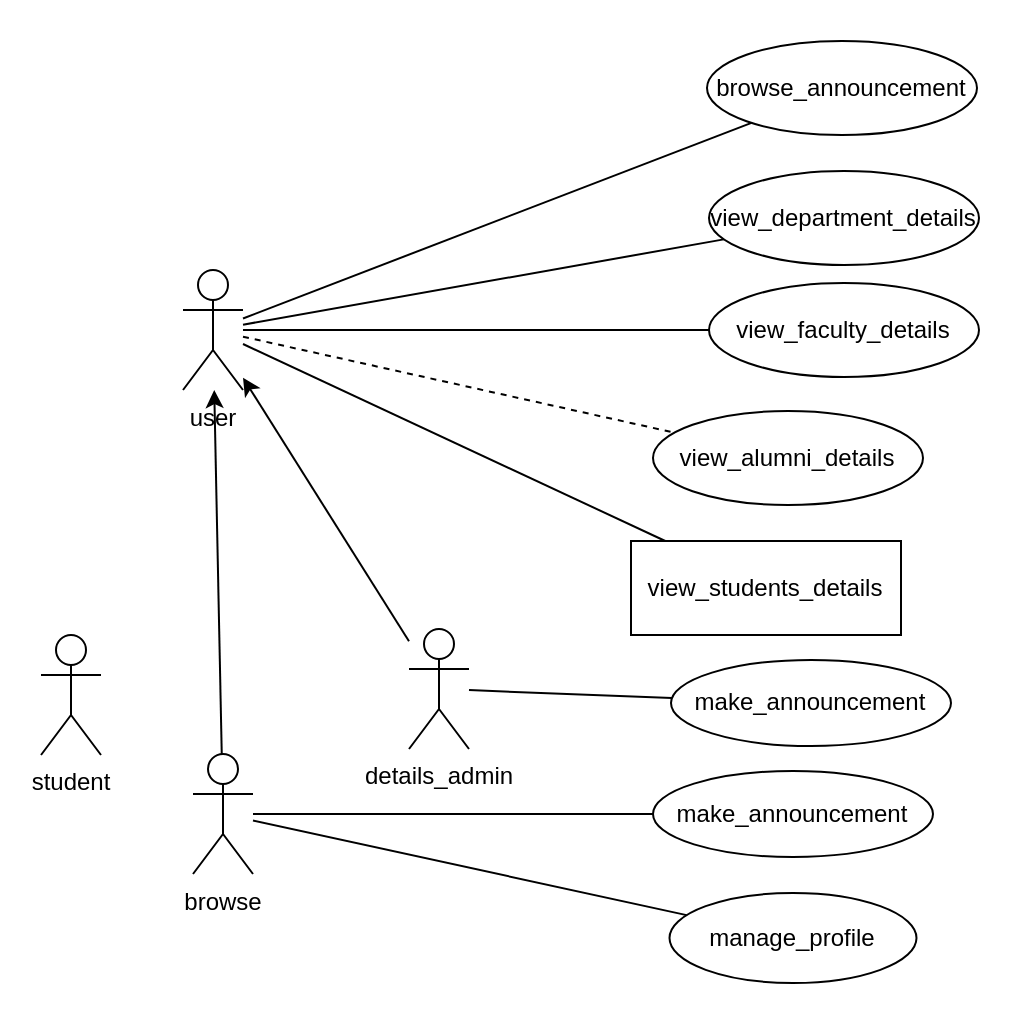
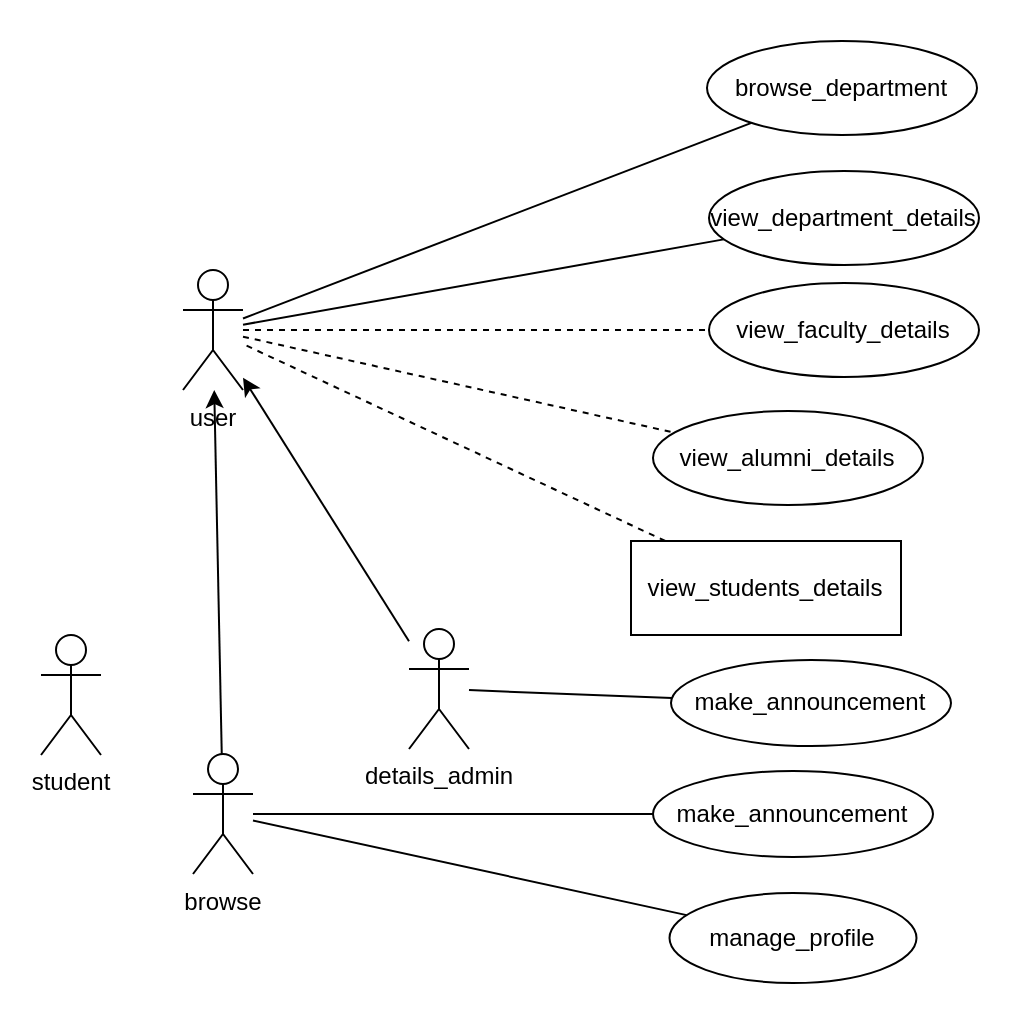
node "browse_announcement": label "browse_announcement" -> "browse_department"
edge "user" -- "view_faculty_details": style solid -> dashed
edge "user" -- "view_students_details": style solid -> dashed
